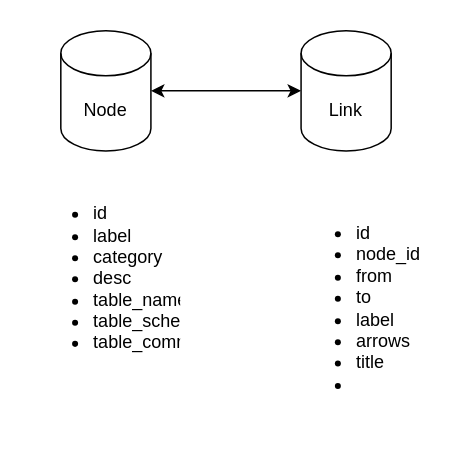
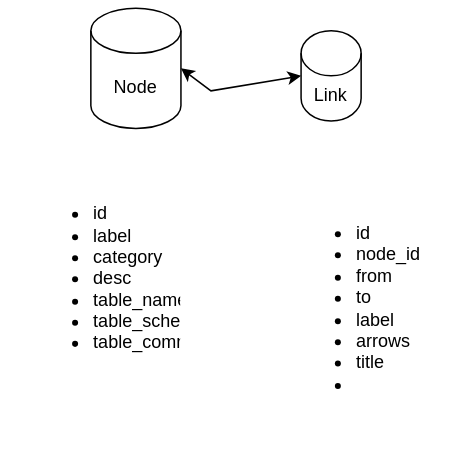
node "Node": moved (106, 91) -> (136, 68)
node "Link": size 90x120 -> 60x90
